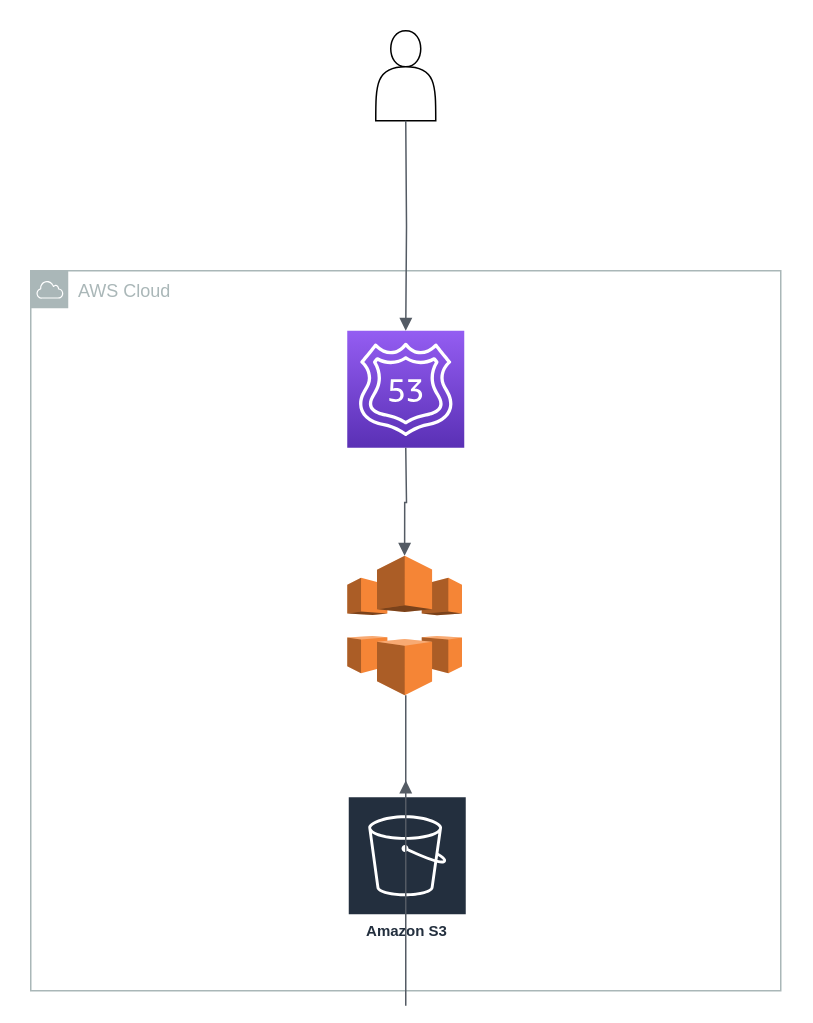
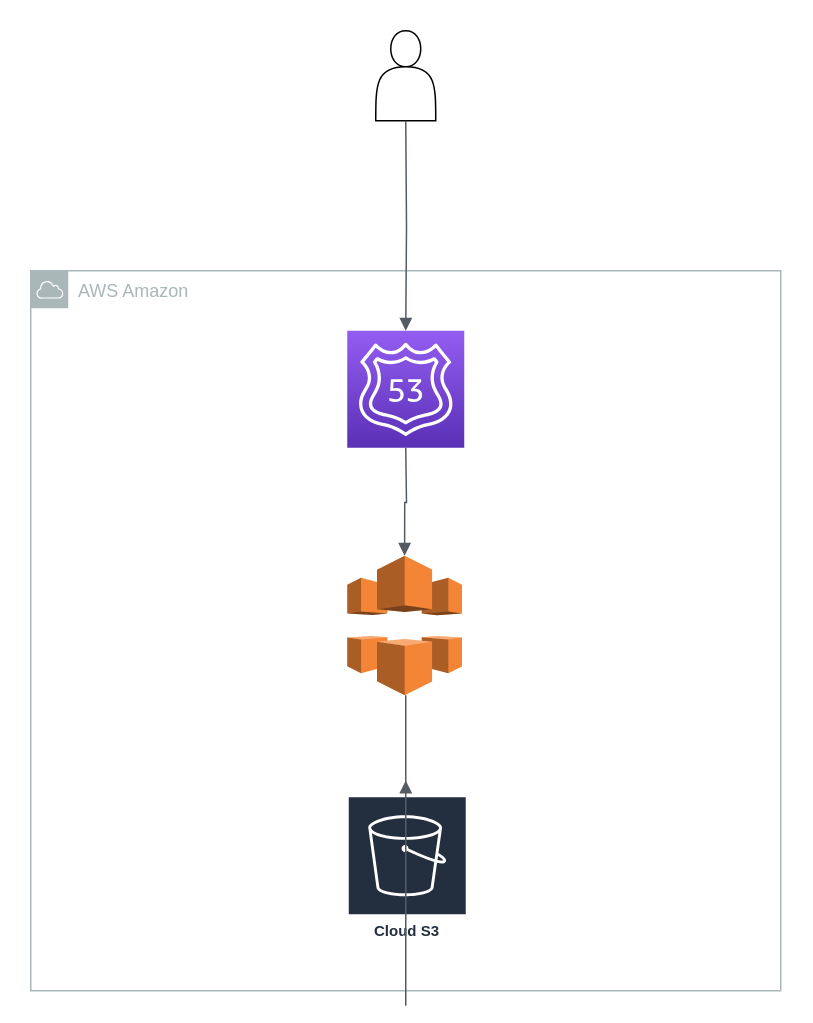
node "AWS Cloud": label "AWS Cloud" -> "AWS Amazon"
node "Amazon S3": label "Amazon S3" -> "Cloud S3"
